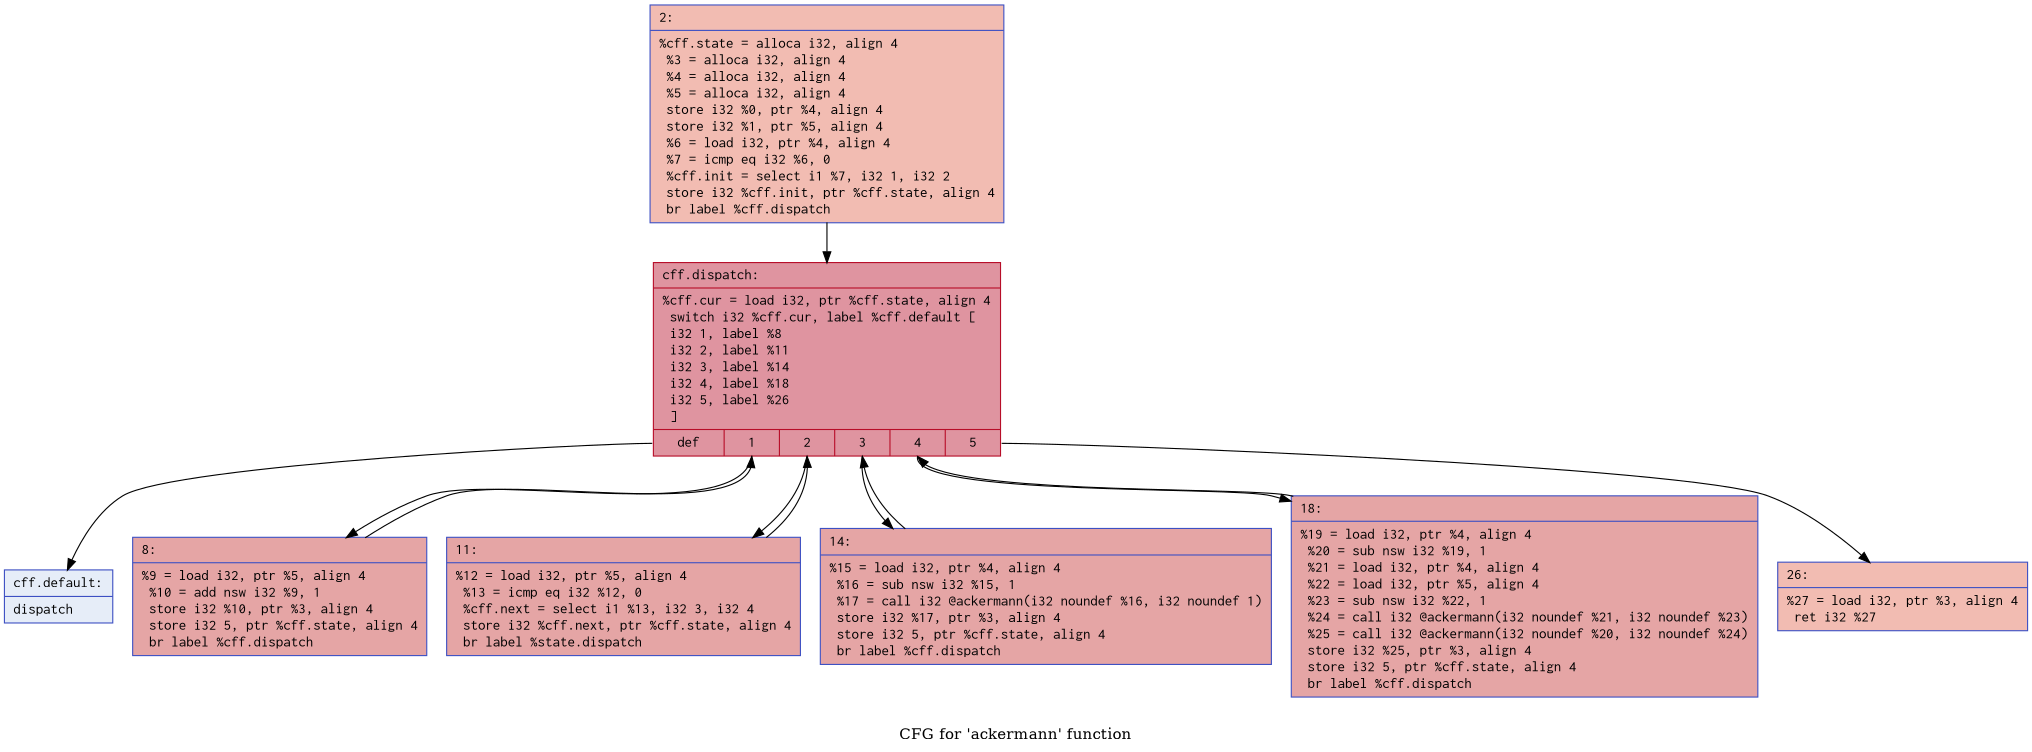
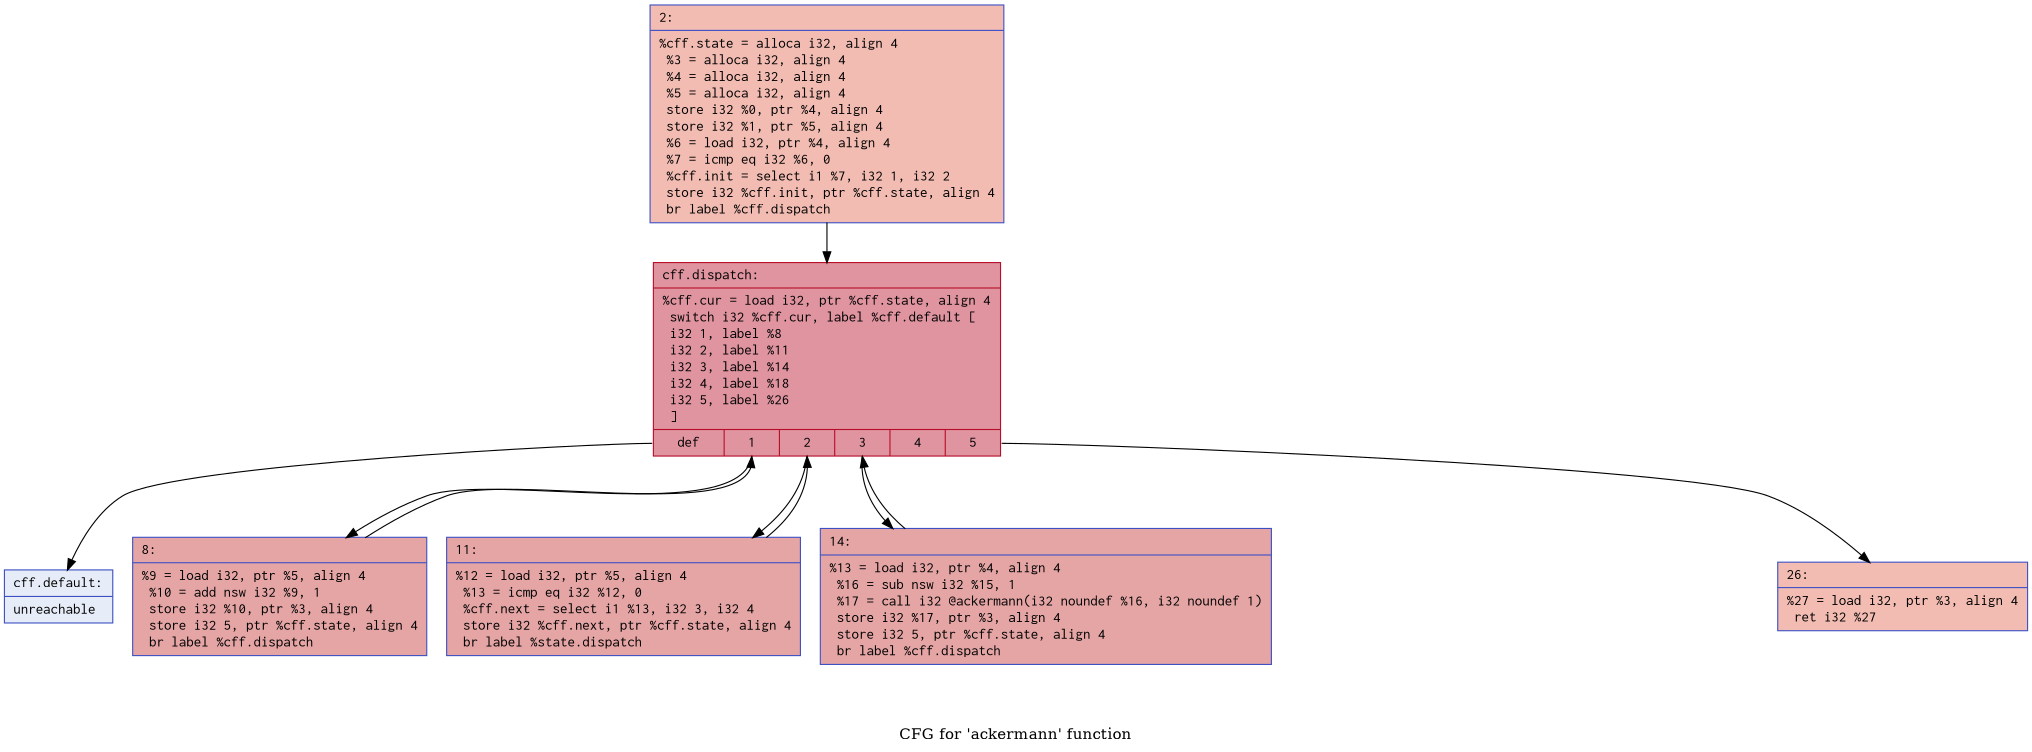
node "14:": text "%15 = load i32, ptr %4, align 4" -> "%13 = load i32, ptr %4, align 4"
node "18:": removed
node "cff.default:": text "dispatch" -> "unreachable"
